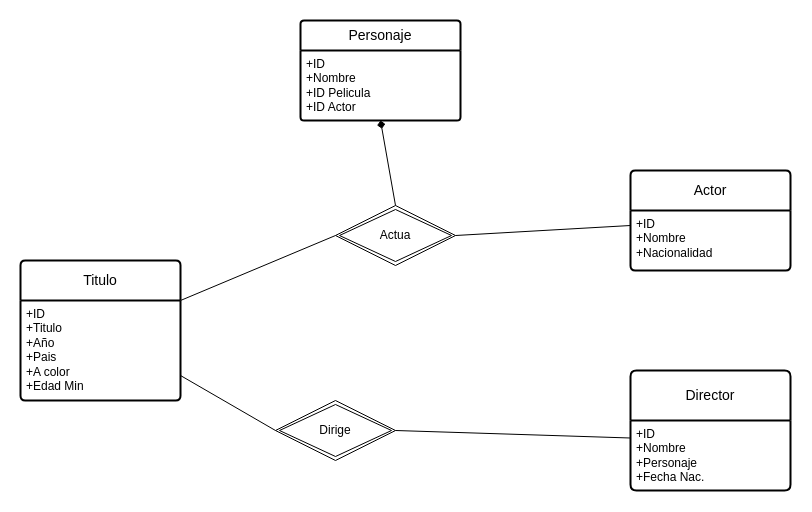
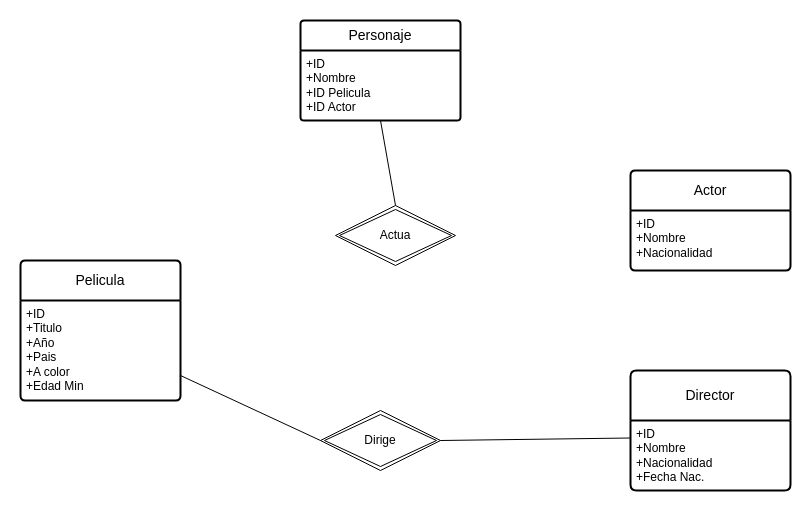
edge "Actua" -> "+ID +Nombre +ID Pelicula +ID Actor": arrowhead diamond -> none
edge "Actua" -- "+ID +Nombre +Nacionalidad": removed
edge "Actua" -- "+ID +Titulo +Año +Pais +A color +Edad Min": removed
node "Titulo": label "Titulo" -> "Pelicula"
node "Dirige": moved (336, 431) -> (381, 441)
node "+ID +Nombre +Personaje +Fecha Nac.": label "+ID +Nombre +Personaje +Fecha Nac." -> "+ID +Nombre +Nacionalidad +Fecha Nac."
